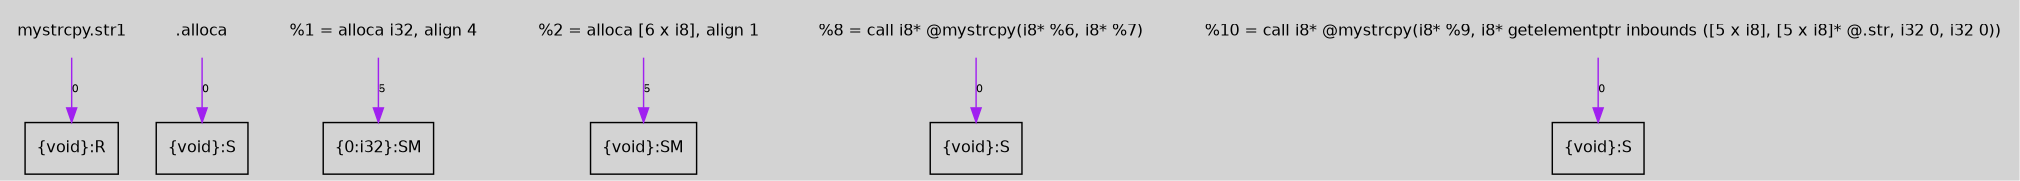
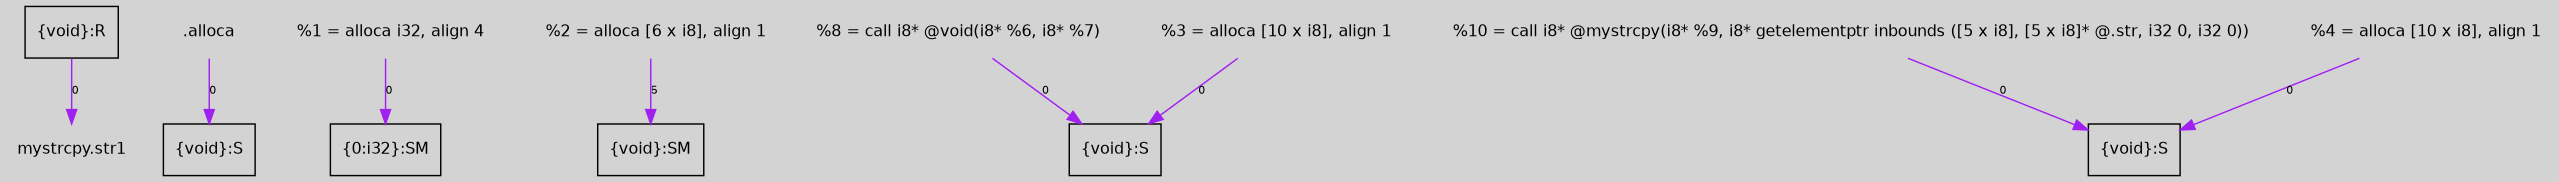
node "%8 = call i8* @mystrcpy(i8* %6, i8* %7)": label "%8 = call i8* @mystrcpy(i8* %6, i8* %7)" -> "%8 = call i8* @void(i8* %6, i8* %7)"
node "%3 = alloca [10 x i8], align 1": added
node "%4 = alloca [10 x i8], align 1": added
edge "mystrcpy.str1" -> "{void}:R": reversed
edge "%1 = alloca i32, align 4" -> "{0:i32}:SM": label "5" -> "0"
